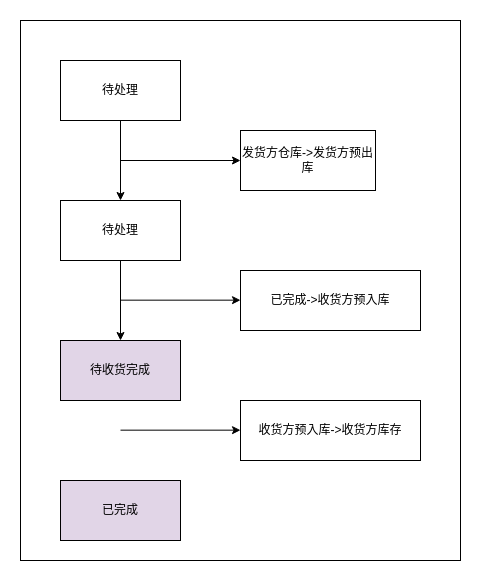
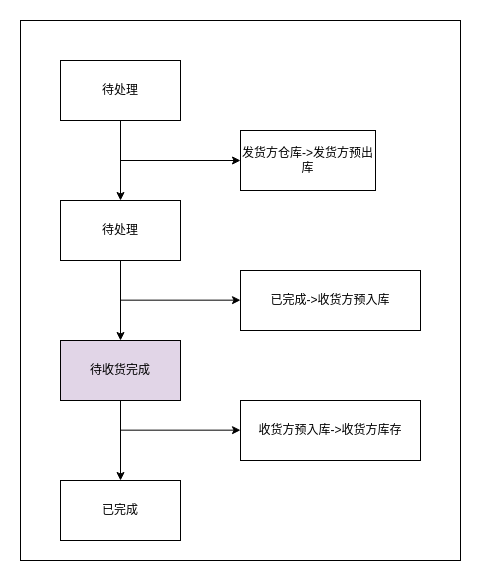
edge "待收货完成" -> "已完成": added
node "已完成": fillcolor #e1d5e7 -> #ffffff
